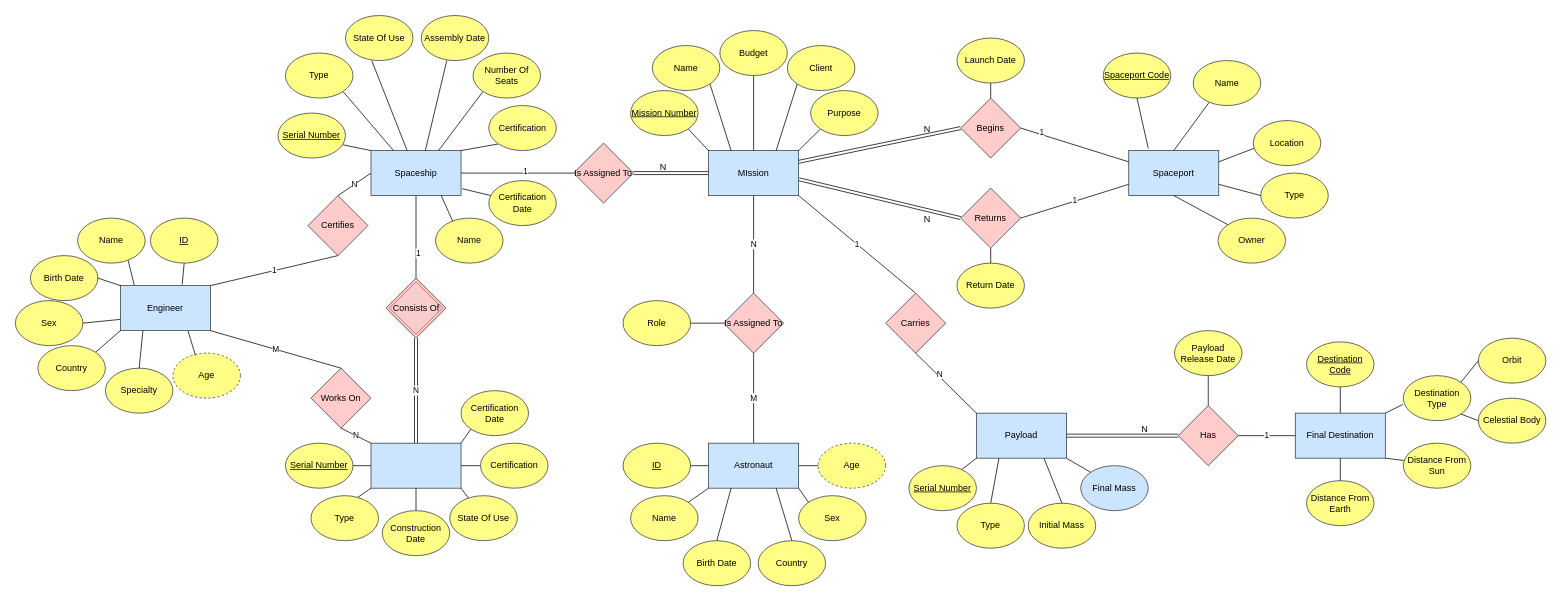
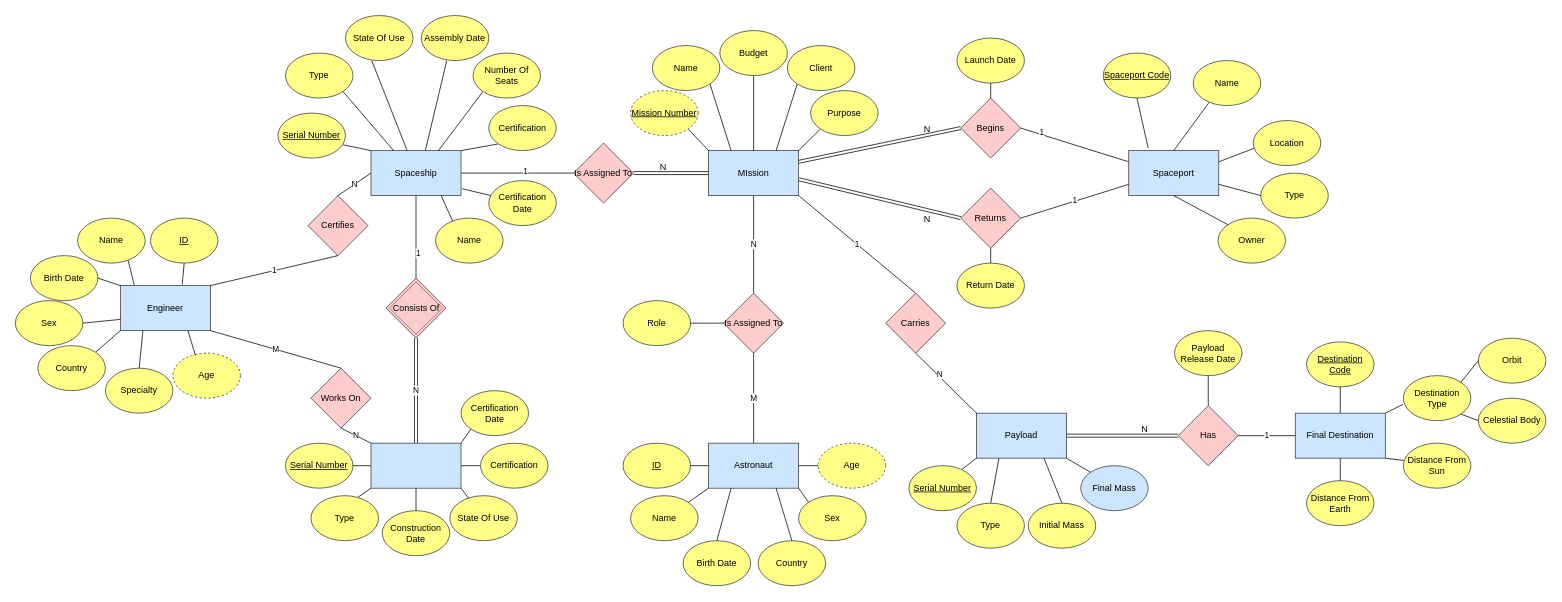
node "Mission Number": style solid -> dashed
